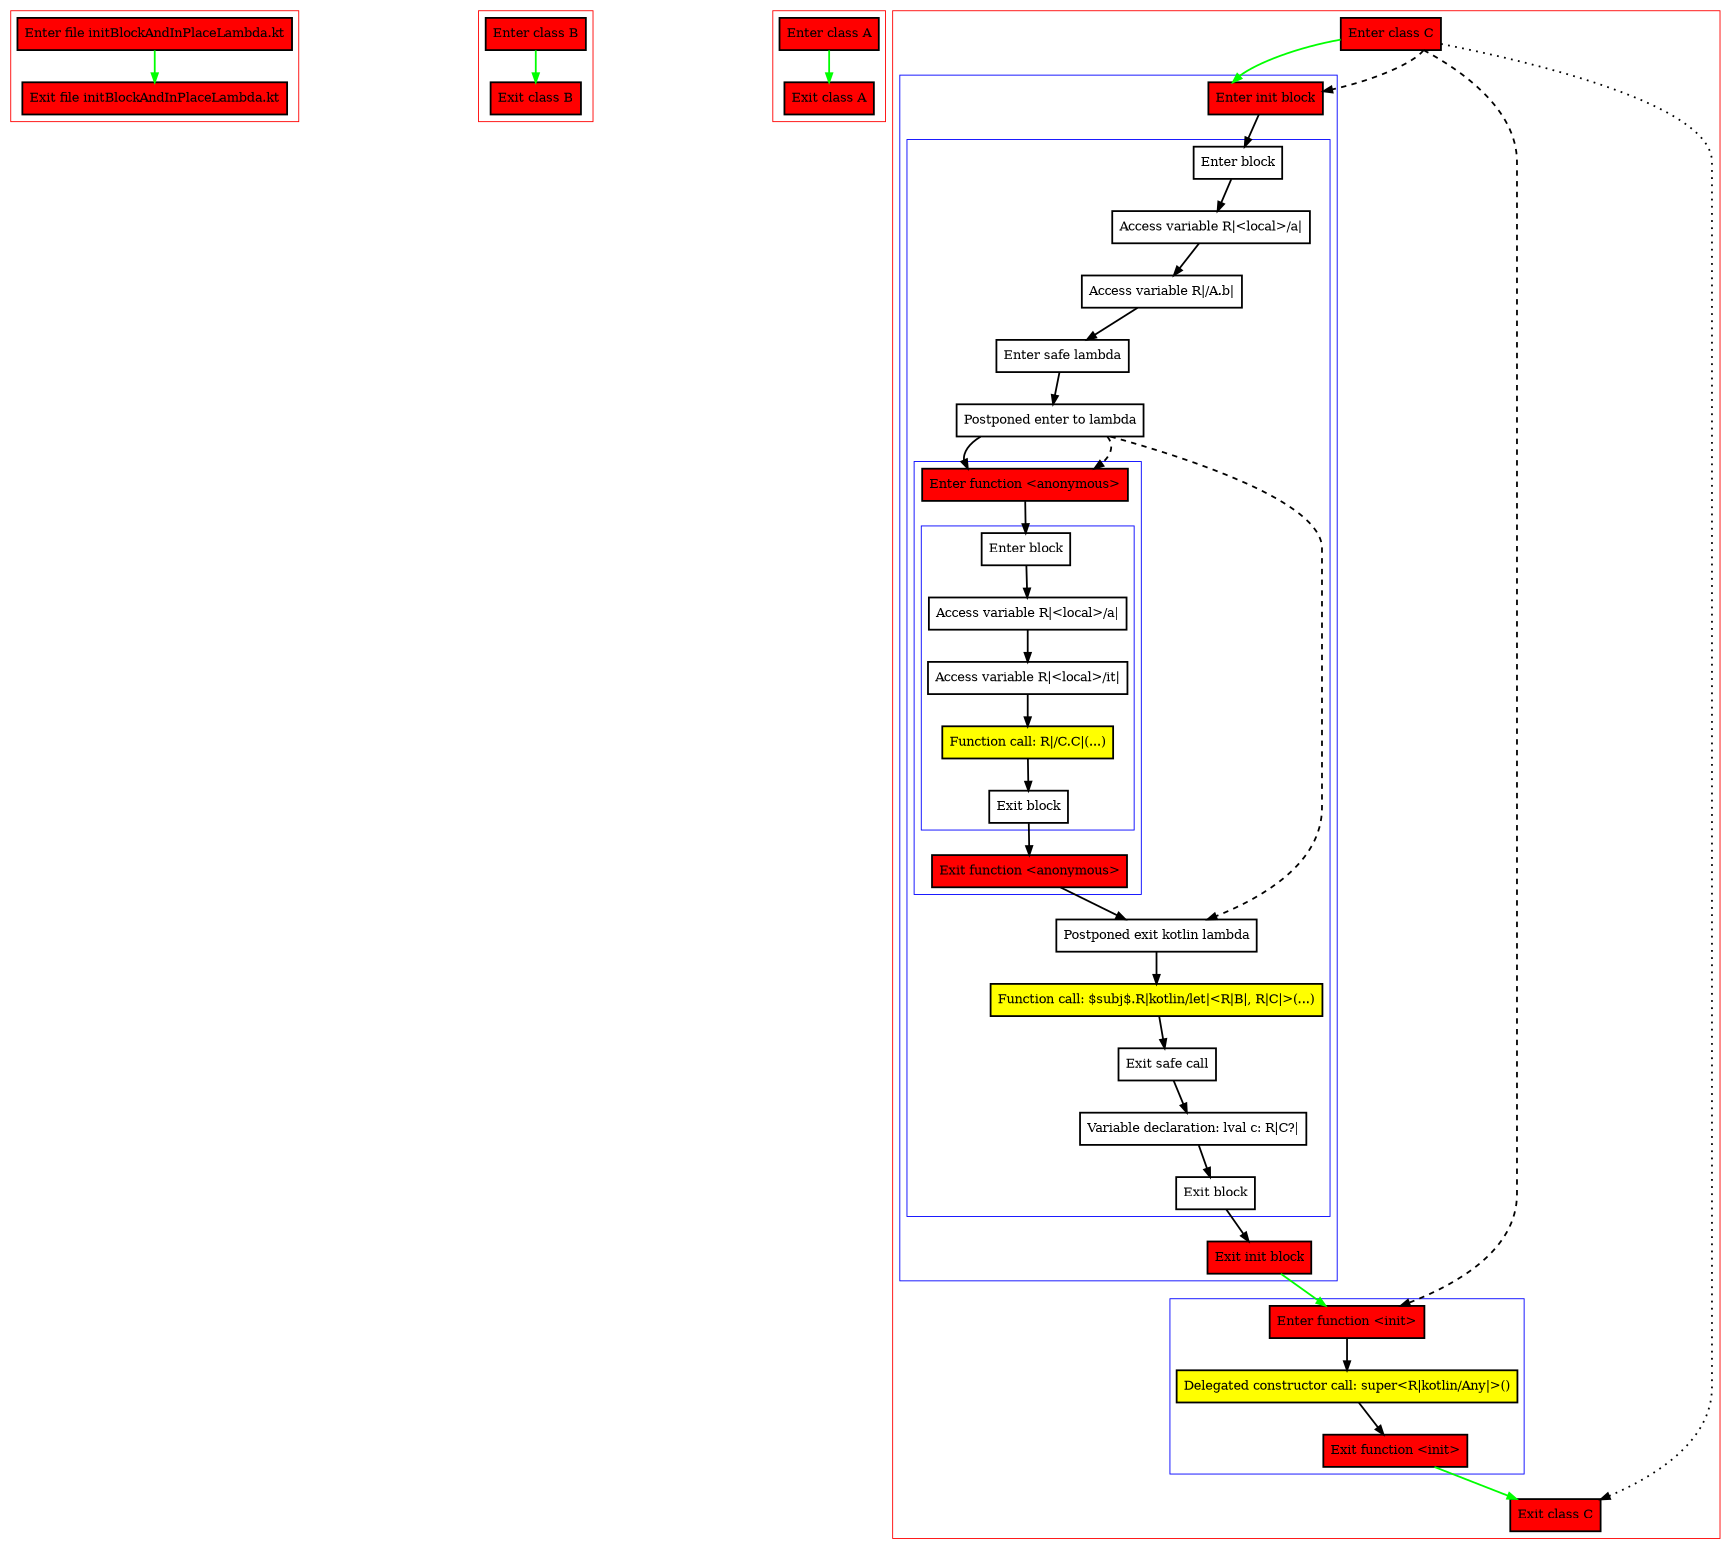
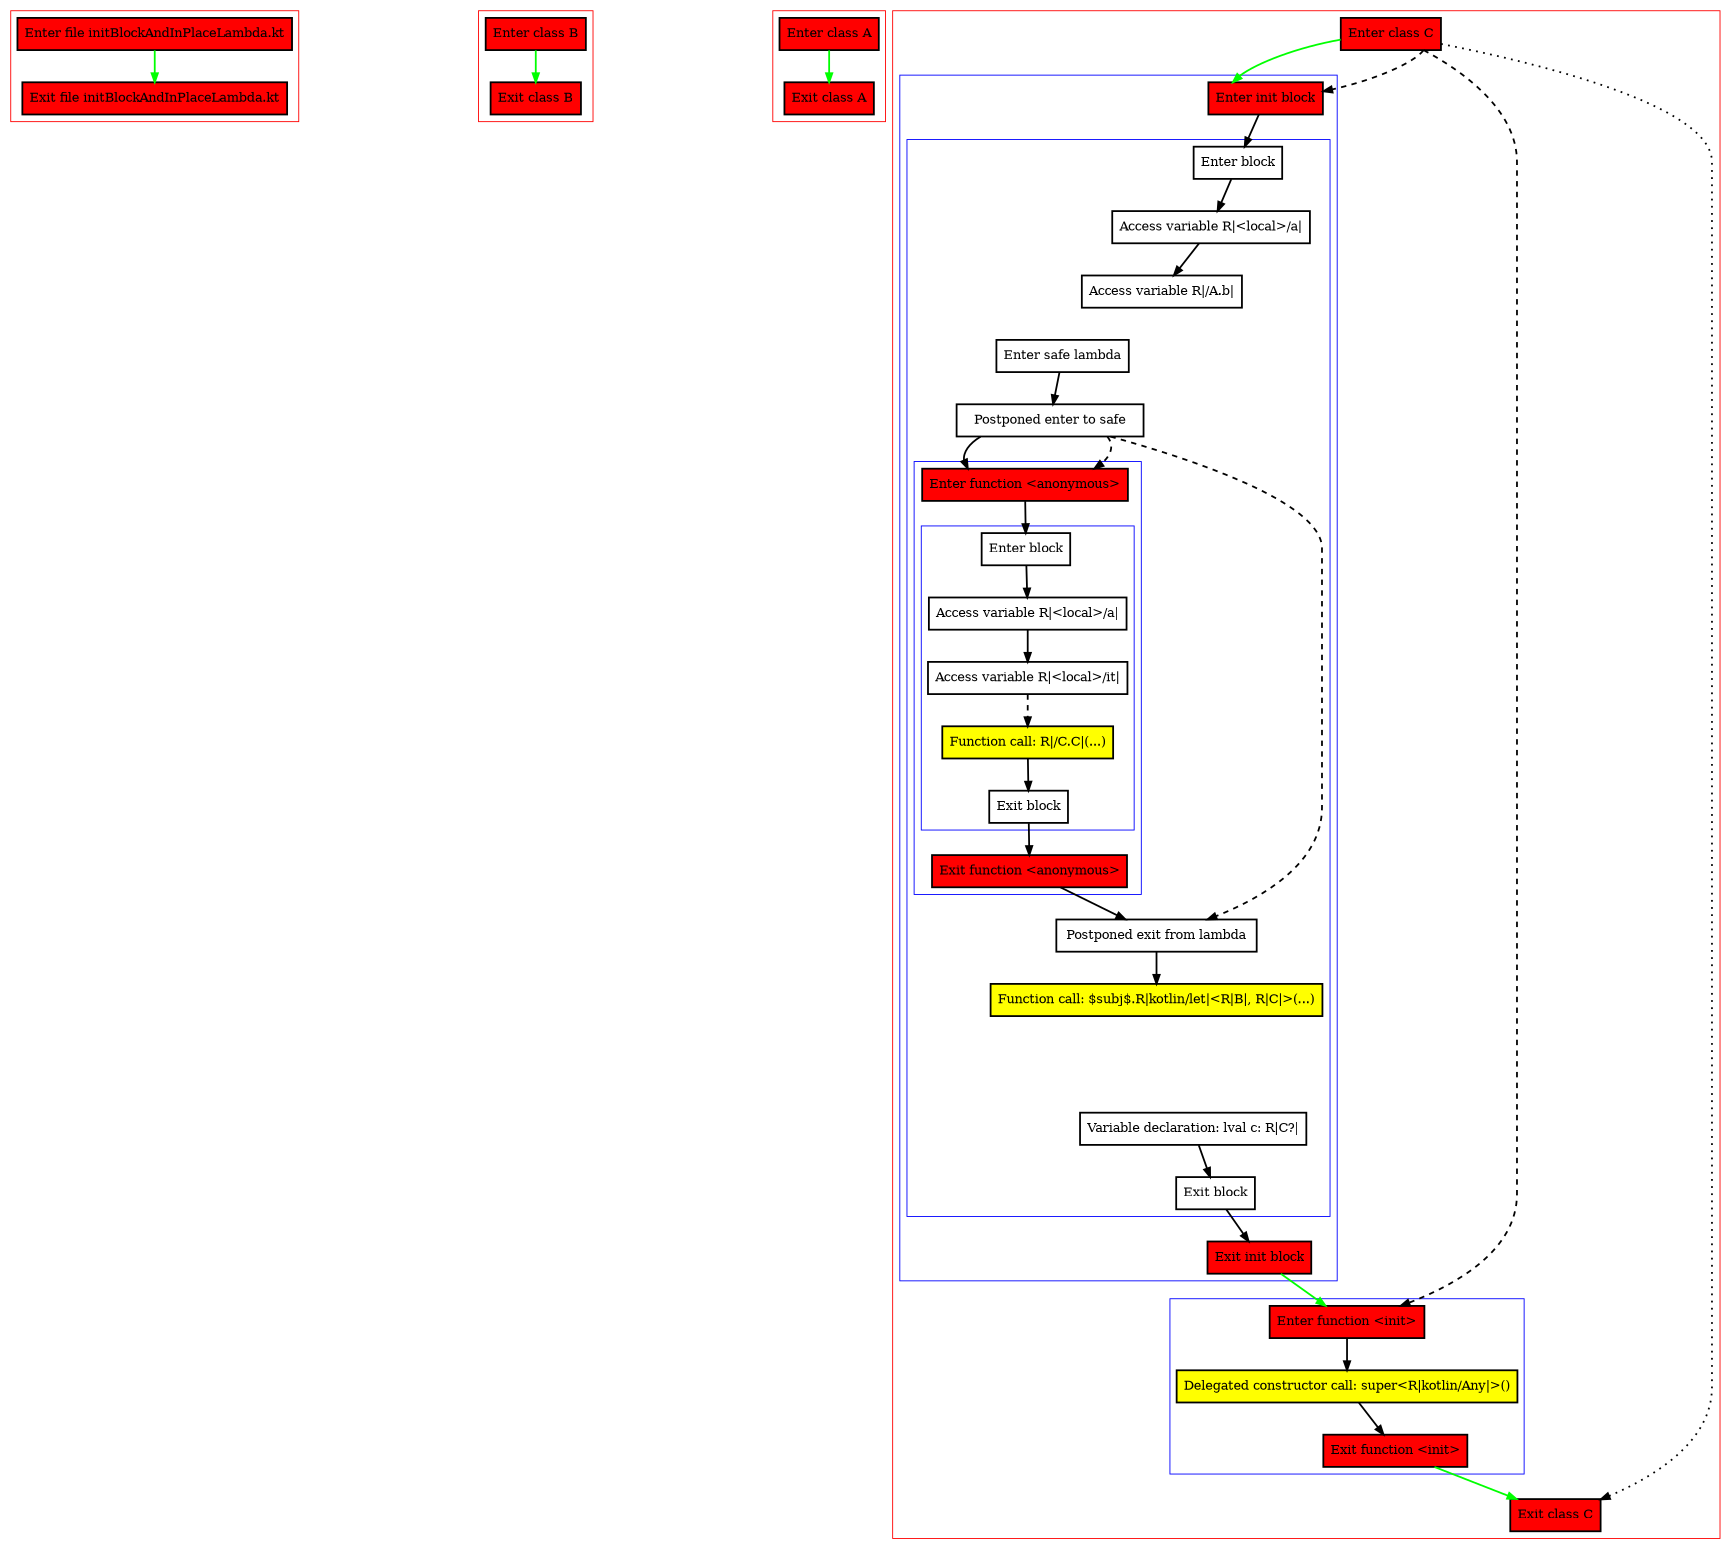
edge "Access variable R|/A.b|" -> "Enter safe lambda": removed
node "Postponed enter to lambda": label "Postponed enter to lambda" -> "Postponed enter to safe"
edge "Access variable R|<local>/it|" -> "Function call: R|/C.C|(...)": style solid -> dashed
node "Postponed exit kotlin lambda": label "Postponed exit kotlin lambda" -> "Postponed exit from lambda"
node "Exit safe call": removed
